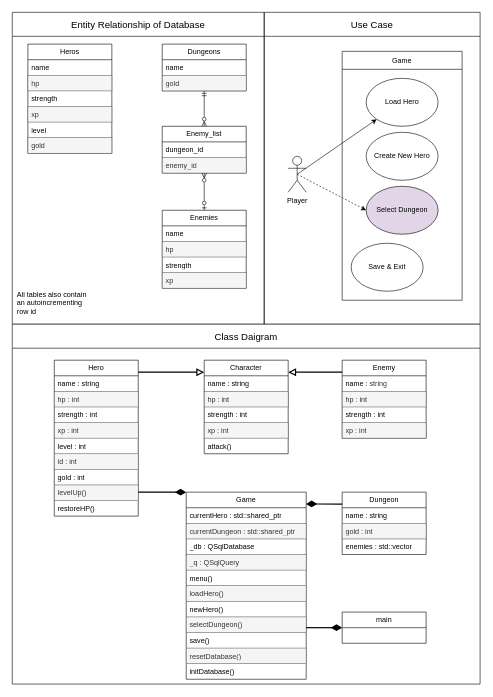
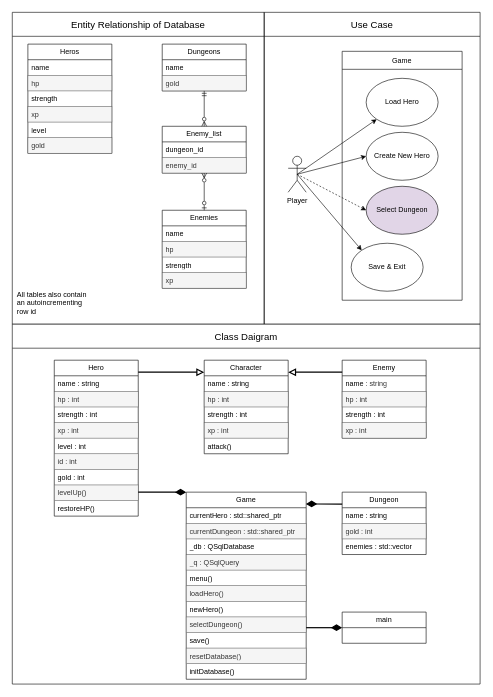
edge "Player" -> "Create New Hero": added
edge "Player" -> "Save & Exit": added
